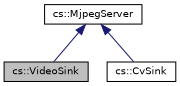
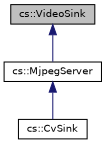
edge "cs::VideoSink" -> "cs::MjpegServer": reversed
